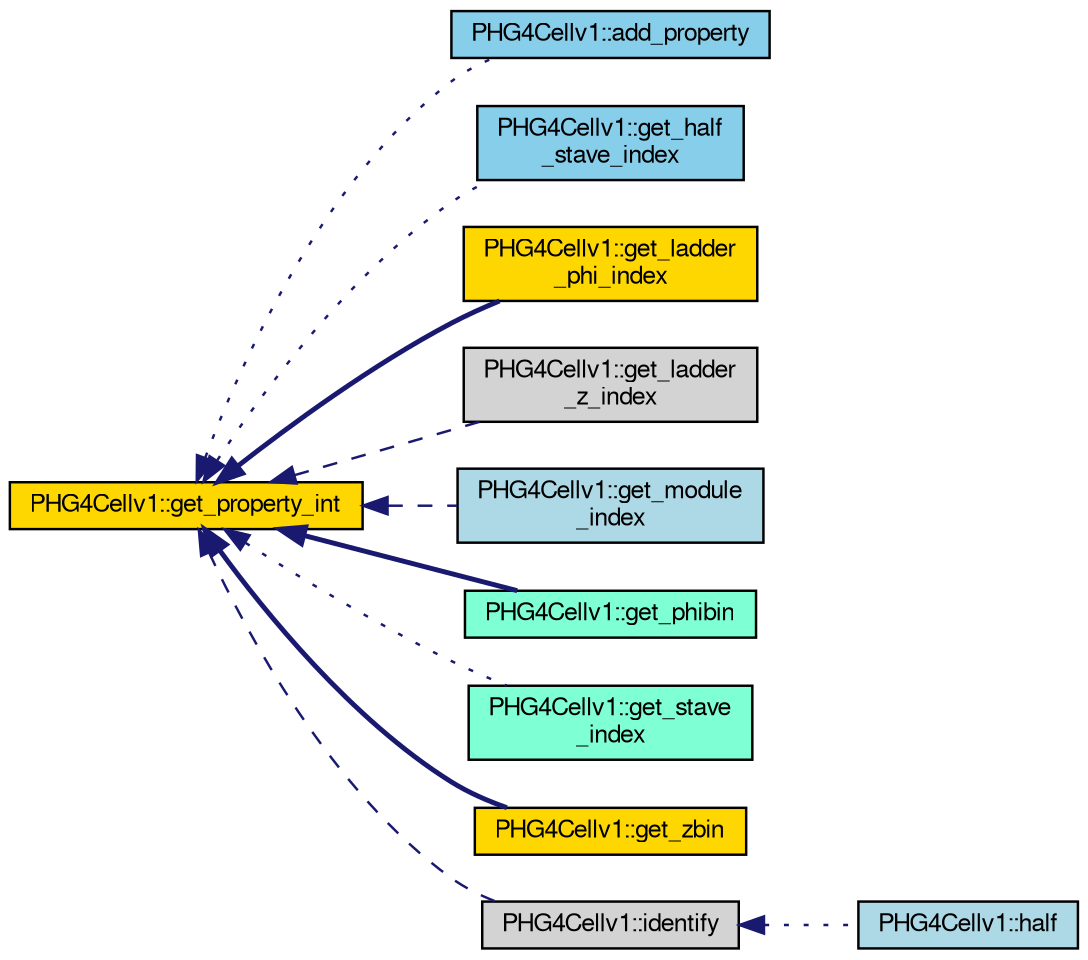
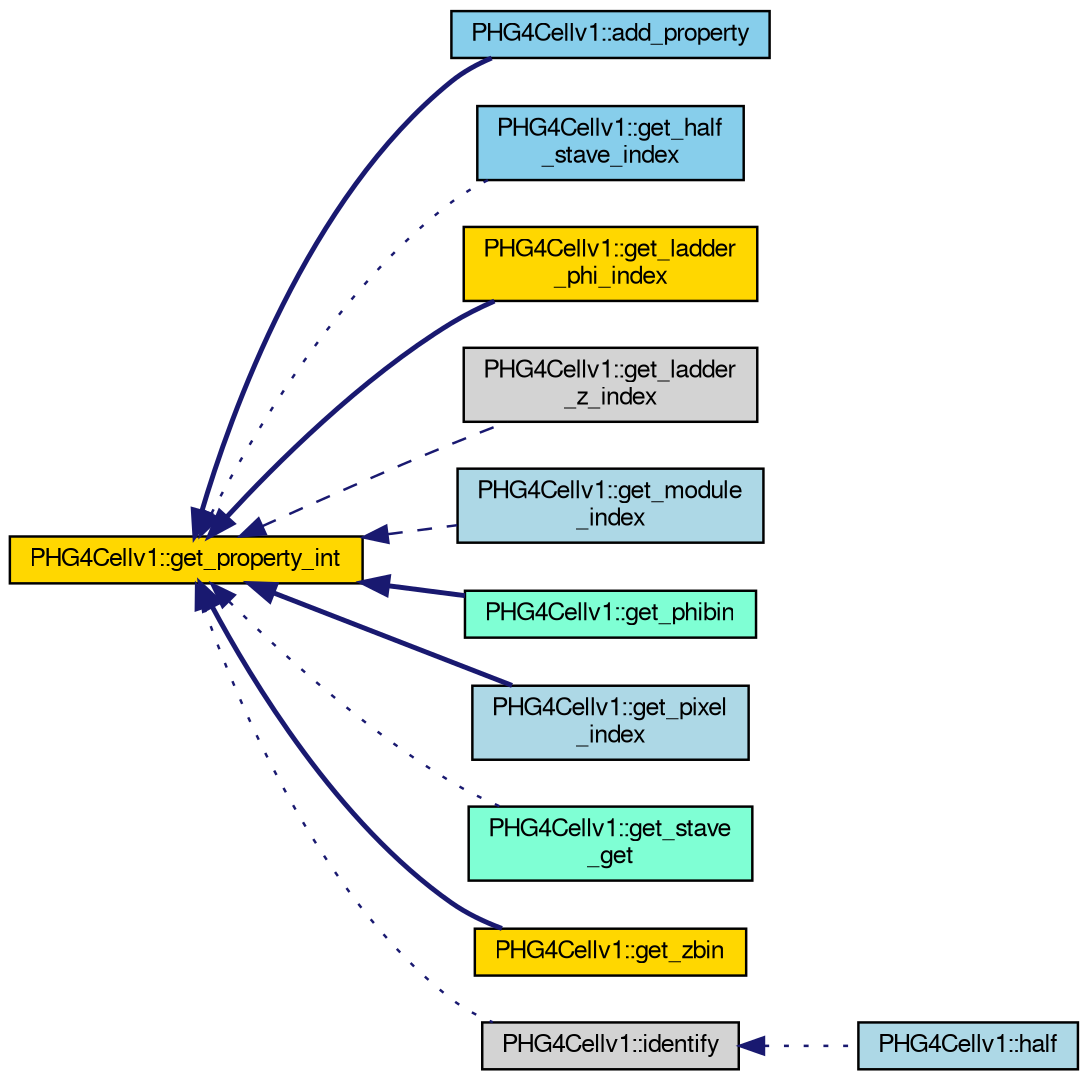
edge "PHG4Cellv1::add_property" -> "PHG4Cellv1::get_property_int": style dotted -> bold
node "PHG4Cellv1::get_pixel _index": added
node "PHG4Cellv1::get_stave _index": label "PHG4Cellv1::get_stave _index" -> "PHG4Cellv1::get_stave _get"
edge "PHG4Cellv1::identify" -> "PHG4Cellv1::get_property_int": style dashed -> dotted
